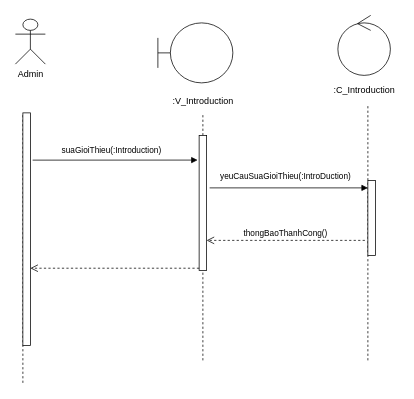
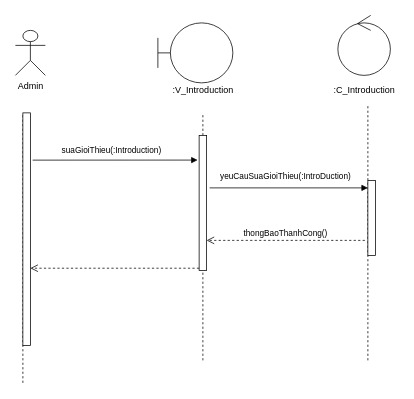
node "Admin": moved (30, 42) -> (30, 53)
node ":V_Introduction": moved (203, 102) -> (203, 90)
